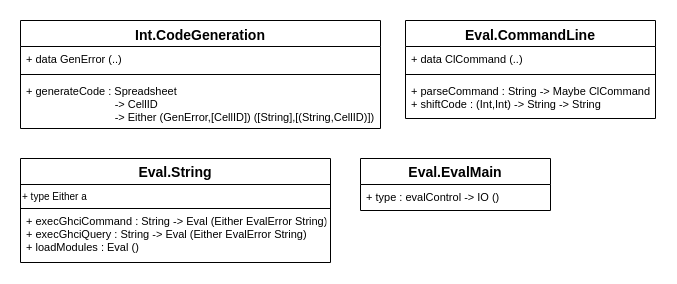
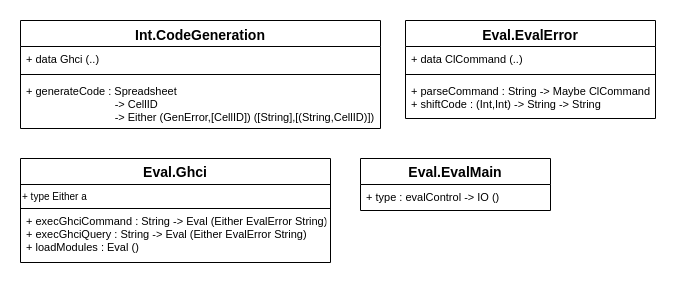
node "Eval.CommandLine": label "Eval.CommandLine" -> "Eval.EvalError"
node "+ data GenError (..)": label "+ data GenError (..)" -> "+ data Ghci (..)"
node "Eval.String": label "Eval.String" -> "Eval.Ghci"
